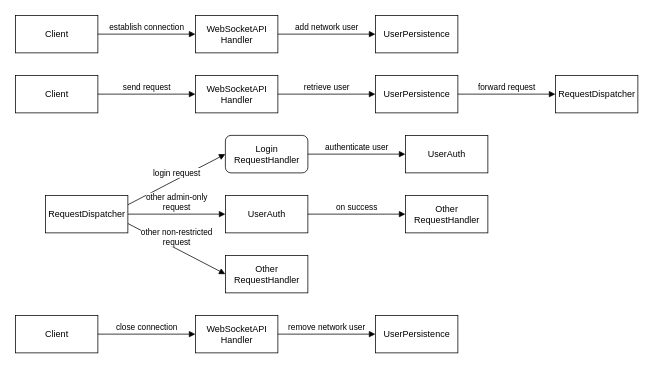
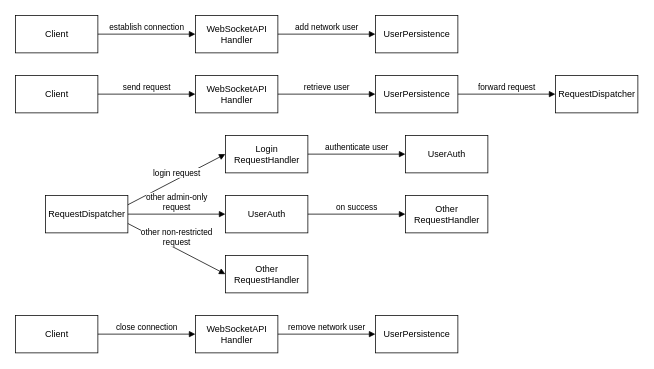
node "Login RequestHandler": shape rounded rectangle -> rectangle
